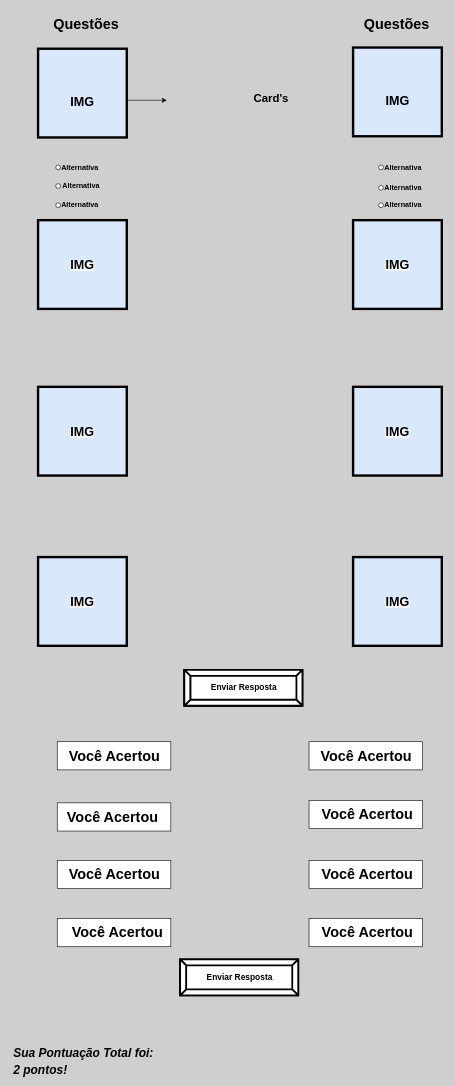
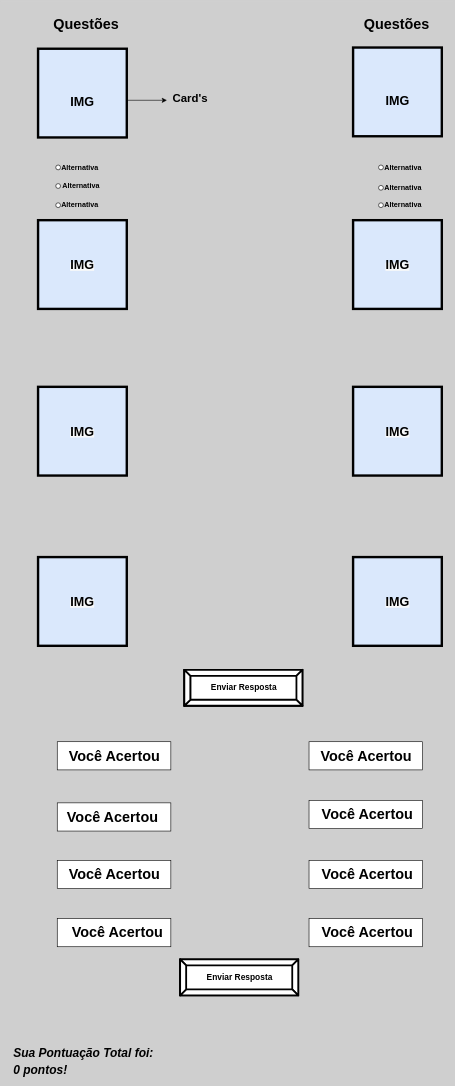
node "Card's": moved (272, 99) -> (191, 99)
node "Sua Pontuação Total foi: 2 pontos!": label "Sua Pontuação Total foi: 2 pontos!" -> "Sua Pontuação Total foi: 0 pontos!"
